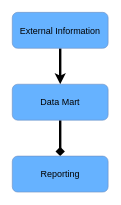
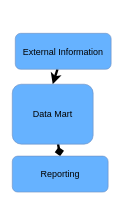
node "External Information": moved (60, 30) -> (63, 51)
node "Data Mart": size 96x36 -> 81x60
